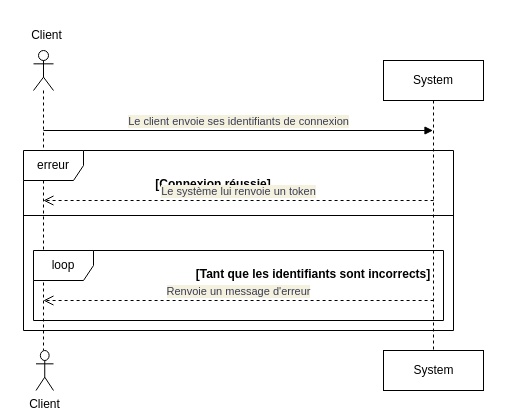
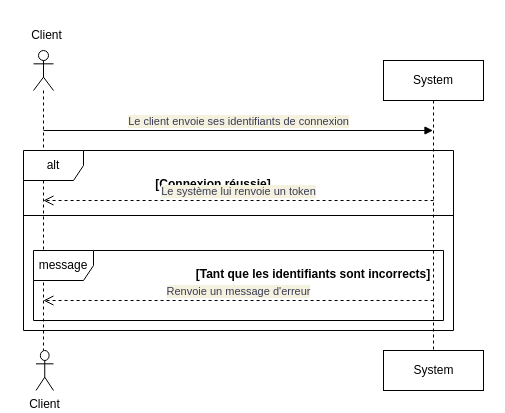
node "erreur": label "erreur" -> "alt"
node "loop": label "loop" -> "message"
